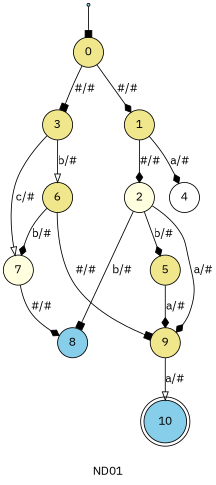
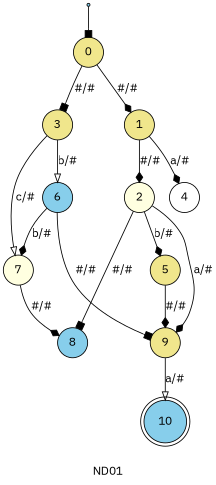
node "6": fillcolor khaki -> skyblue
edge "2" -> "8": label "b/#" -> "#/#"
edge "5" -> "9": label "a/#" -> "#/#"
